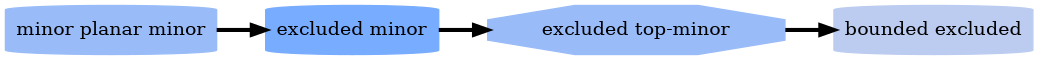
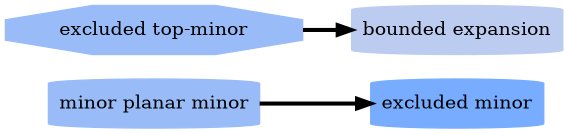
edge "excluded minor" -> "excluded top-minor": removed
node "bounded excluded": label "bounded excluded" -> "bounded expansion"
